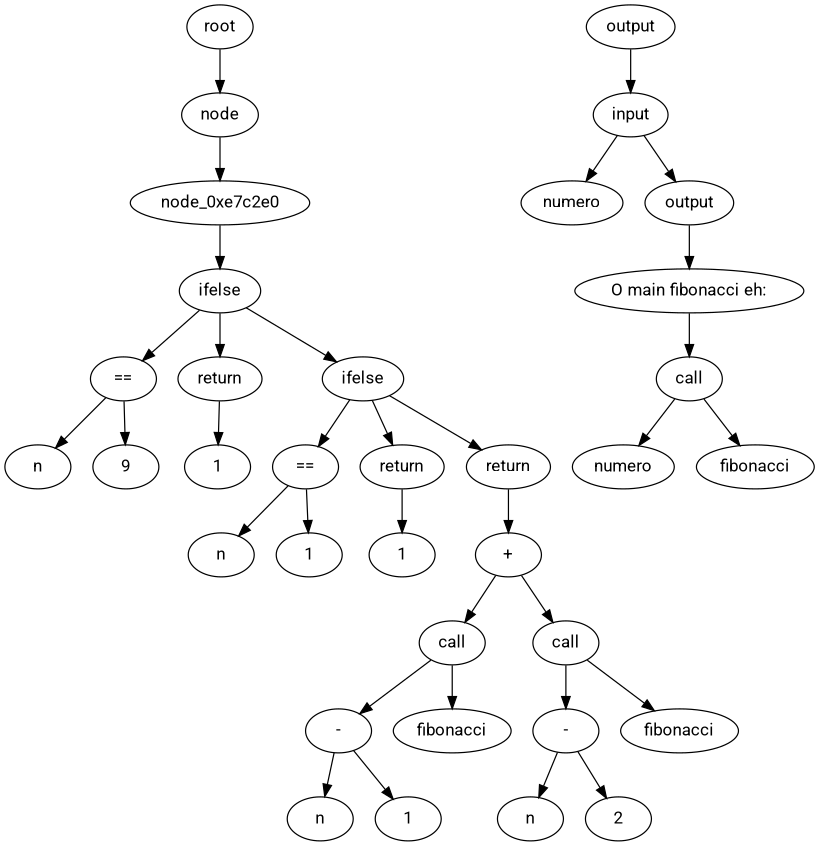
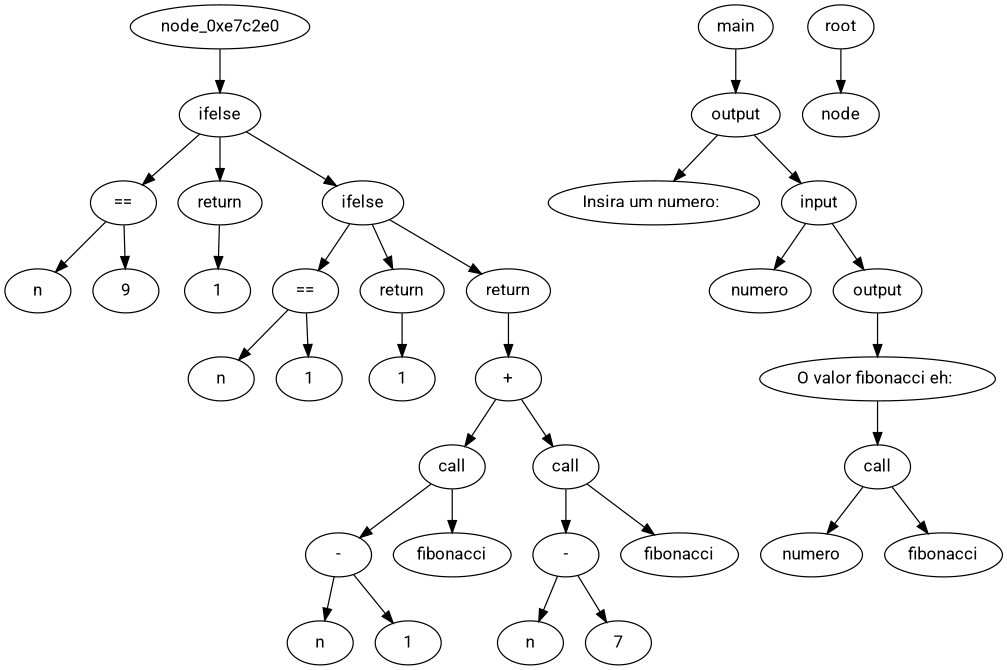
node "main": added
edge "node" -> "node_0xe7c2e0": removed
node "Insira um numero:": added
node "O main fibonacci eh:": label "O main fibonacci eh:" -> "O valor fibonacci eh:"
node "2": label "2" -> "7"
